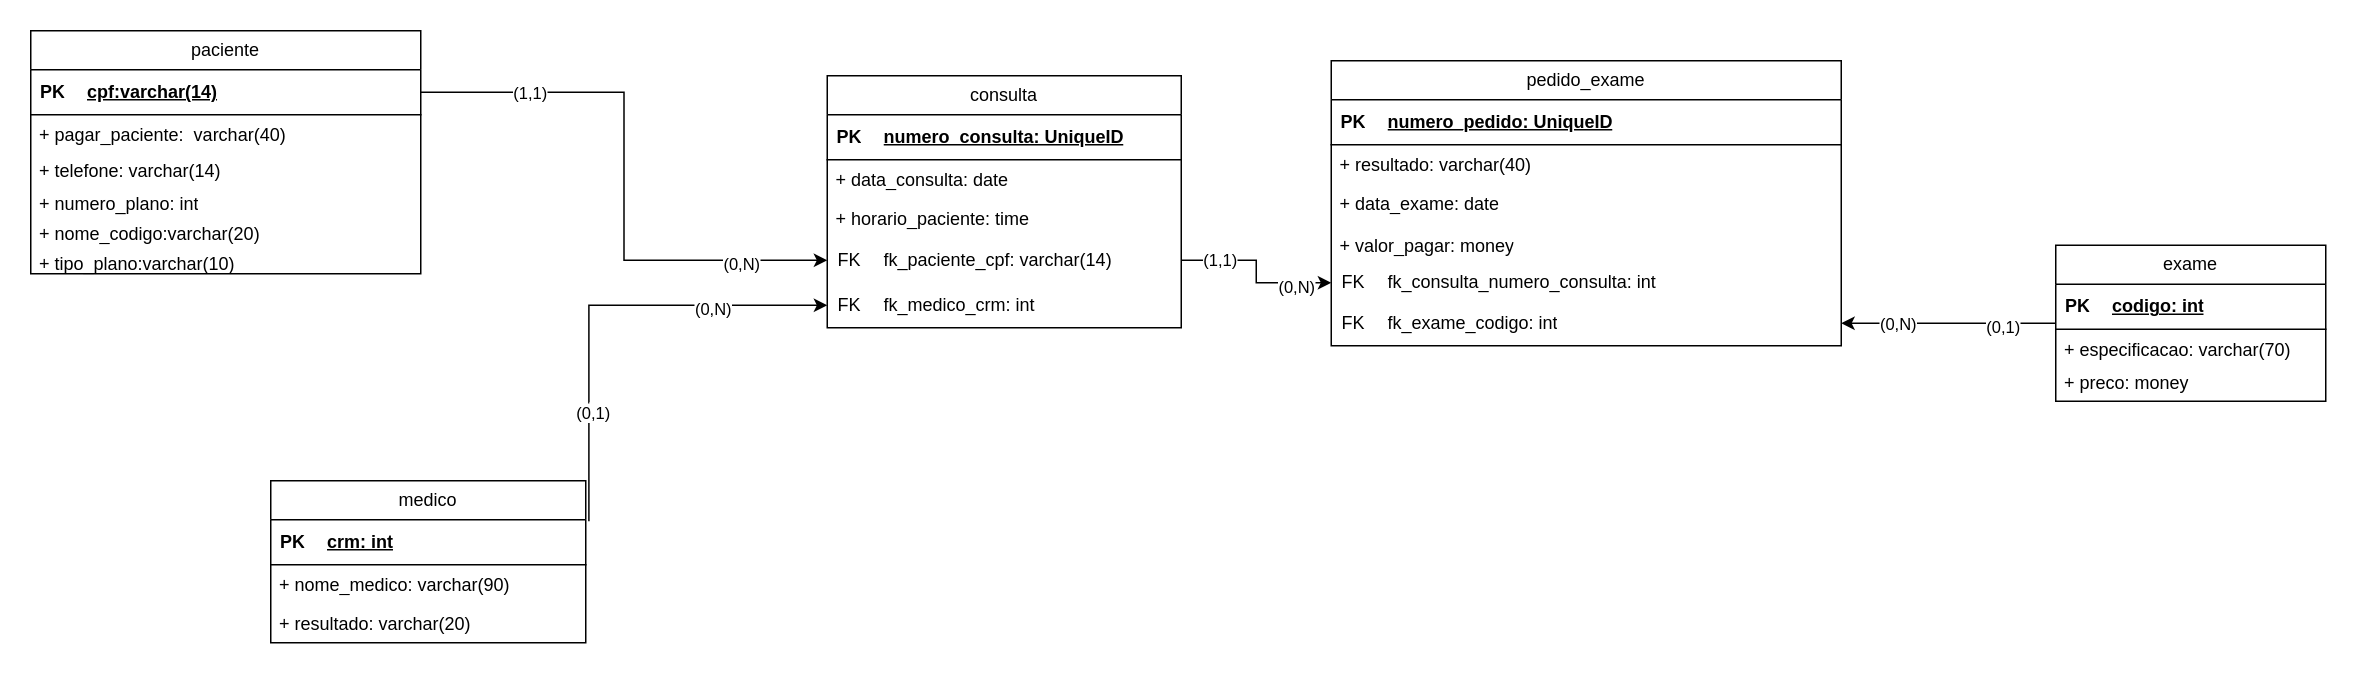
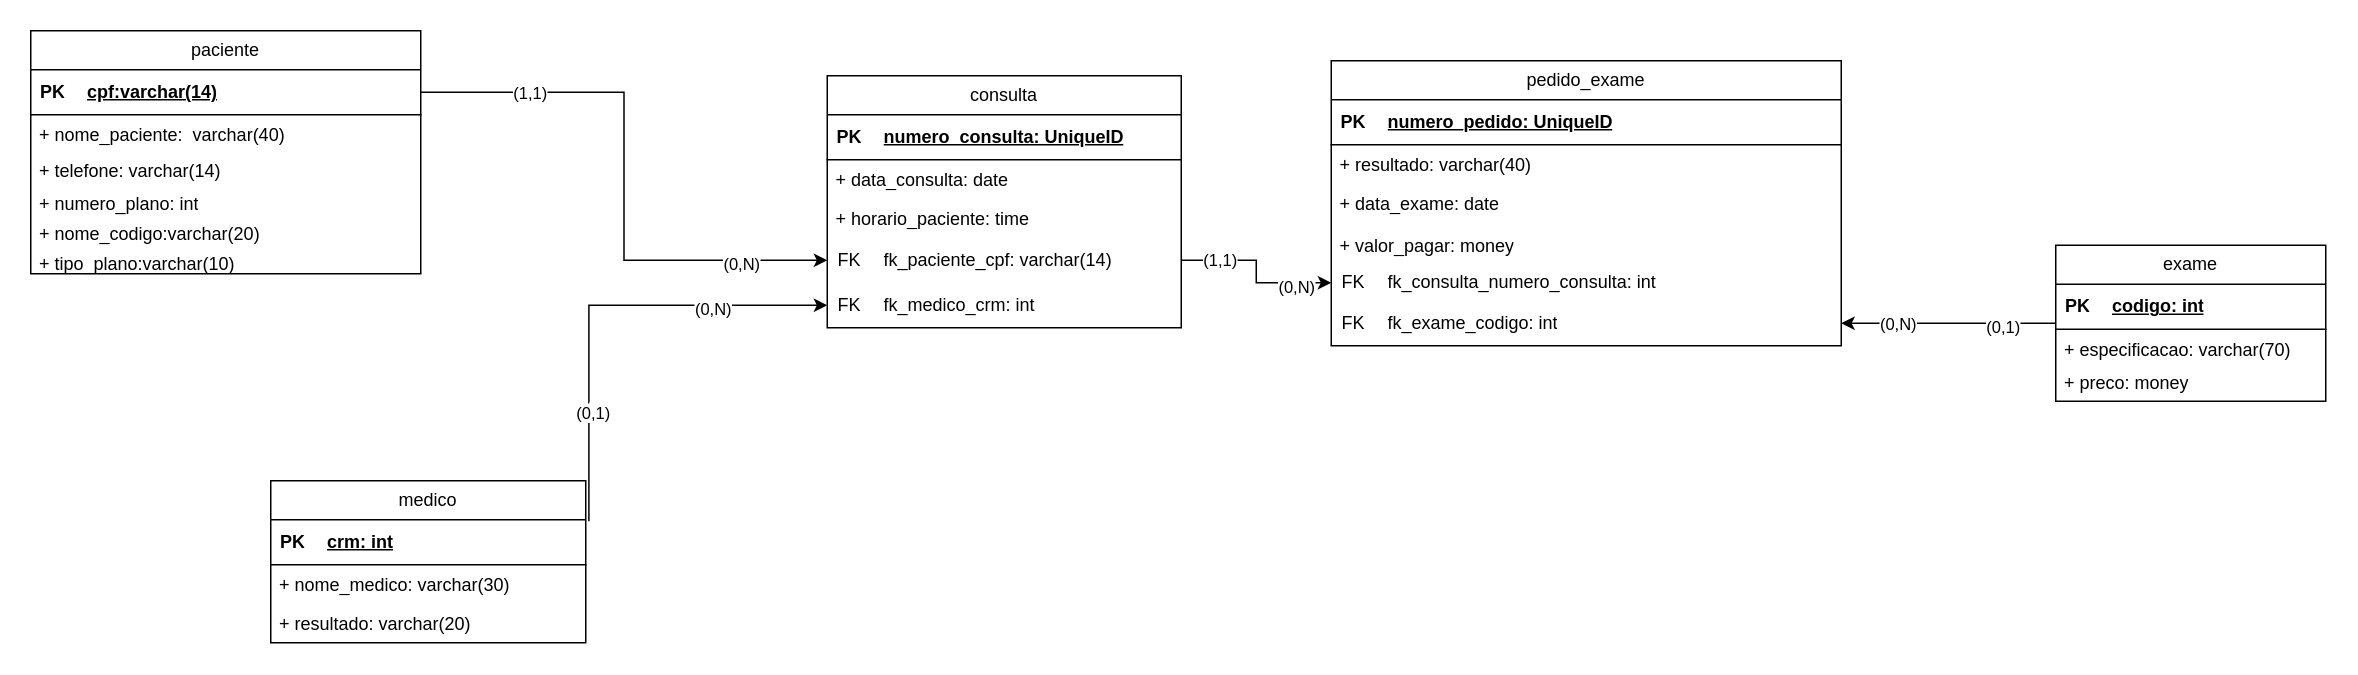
node "+ pagar_paciente: varchar(40)": label "+ pagar_paciente: varchar(40)" -> "+ nome_paciente: varchar(40)"
node "+ nome_medico: varchar(90)": label "+ nome_medico: varchar(90)" -> "+ nome_medico: varchar(30)"
